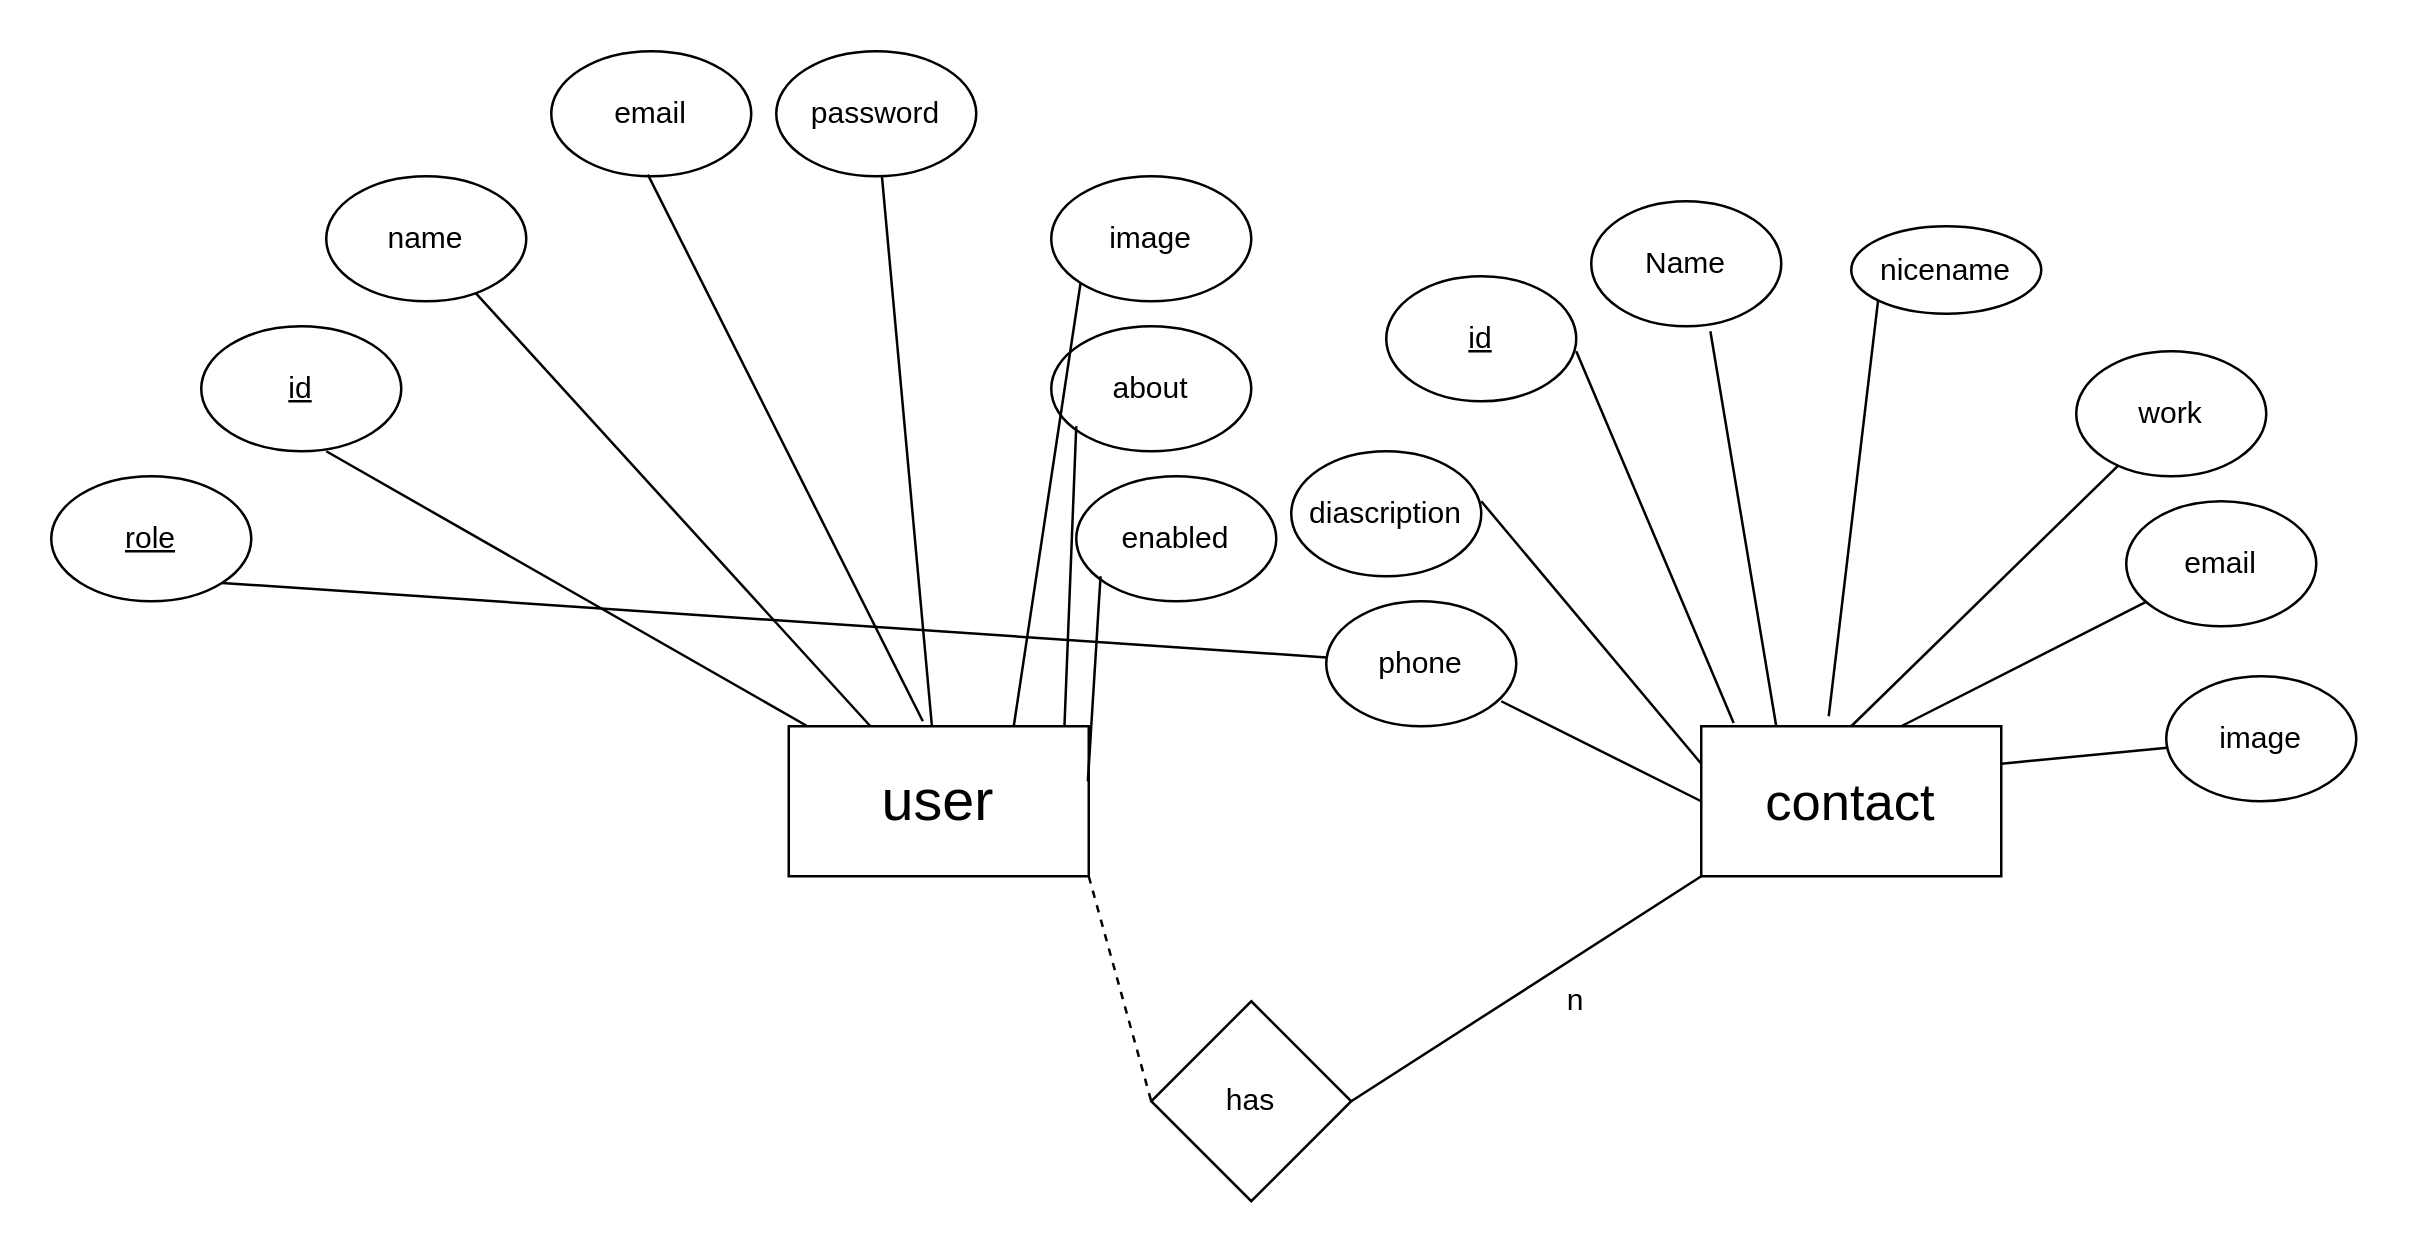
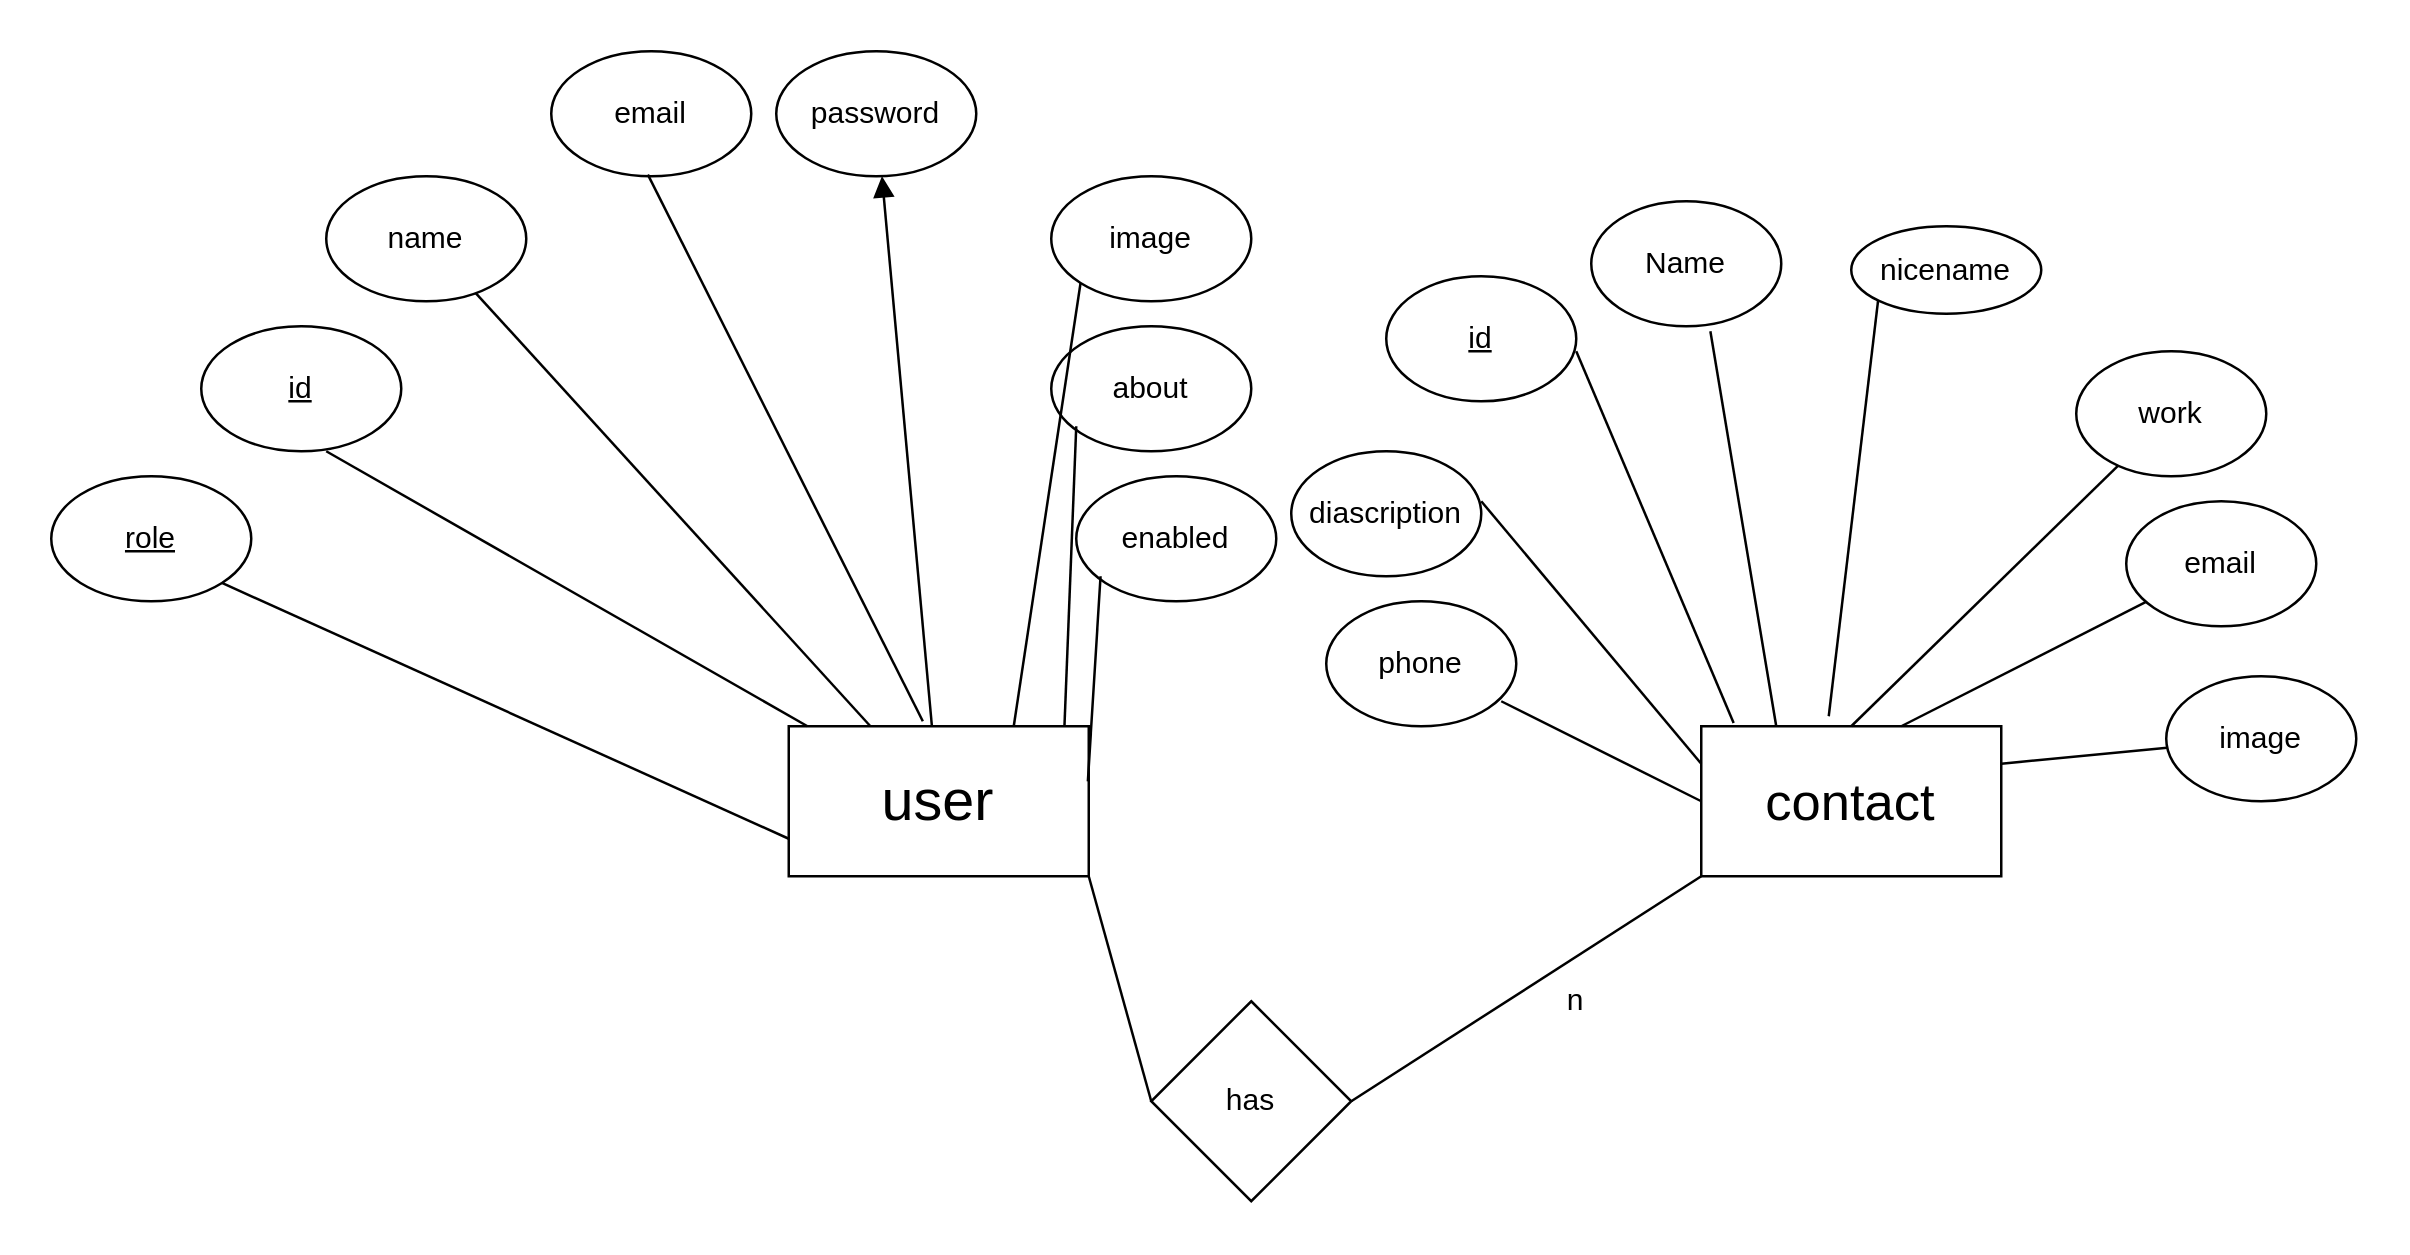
edge "password" -- "user": arrowhead none -> block
edge "role" -- "phone": now "role" -- "user"
edge "user" -- "has": style dashed -> solid
